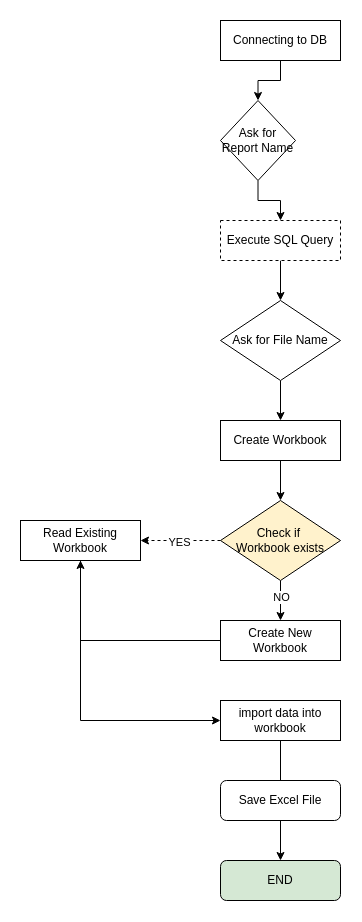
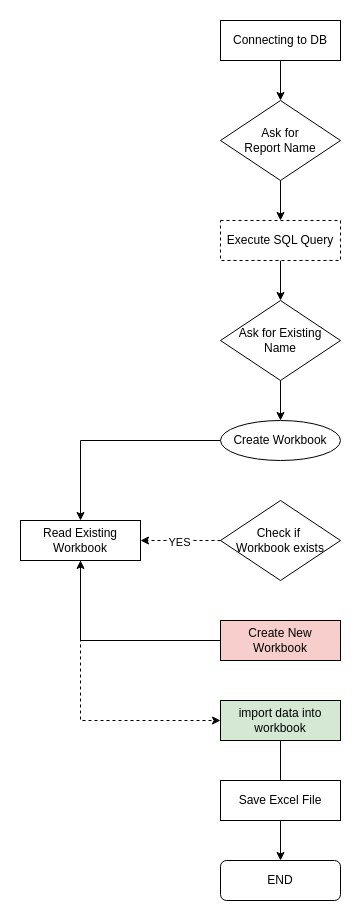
node "Ask for Report Name": size 75x80 -> 120x80
node "Ask for File Name": label "Ask for File Name" -> "Ask for Existing Name"
node "Create Workbook": shape rectangle -> ellipse
edge "Create Workbook" -> "Check if Workbook exists": now "Create Workbook" -> "Read Existing Workbook"
node "Check if Workbook exists": fillcolor #fff2cc -> #ffffff
edge "Check if Workbook exists" -> "Create New Workbook": removed, label "NO"
node "Create New Workbook": fillcolor #ffffff -> #f8cecc
edge "Read Existing Workbook" -> "import data into workbook": style solid -> dashed
node "import data into workbook": fillcolor #ffffff -> #d5e8d4
node "Save Excel File": shape rounded rectangle -> rectangle
node "END": fillcolor #d5e8d4 -> #ffffff
